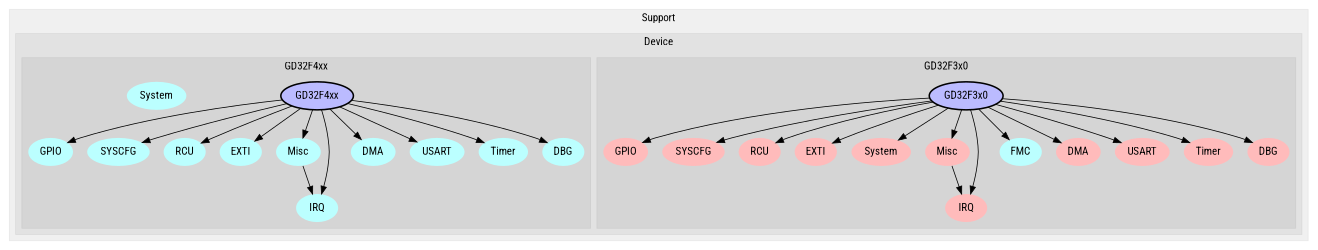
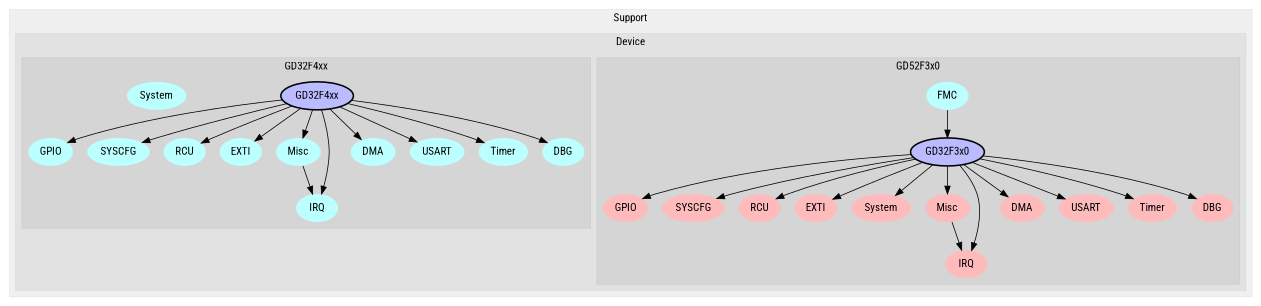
cluster "GD32F3x0": label "GD32F3x0" -> "GD52F3x0"
edge "GD32F3x0" -> "FMC": reversed
